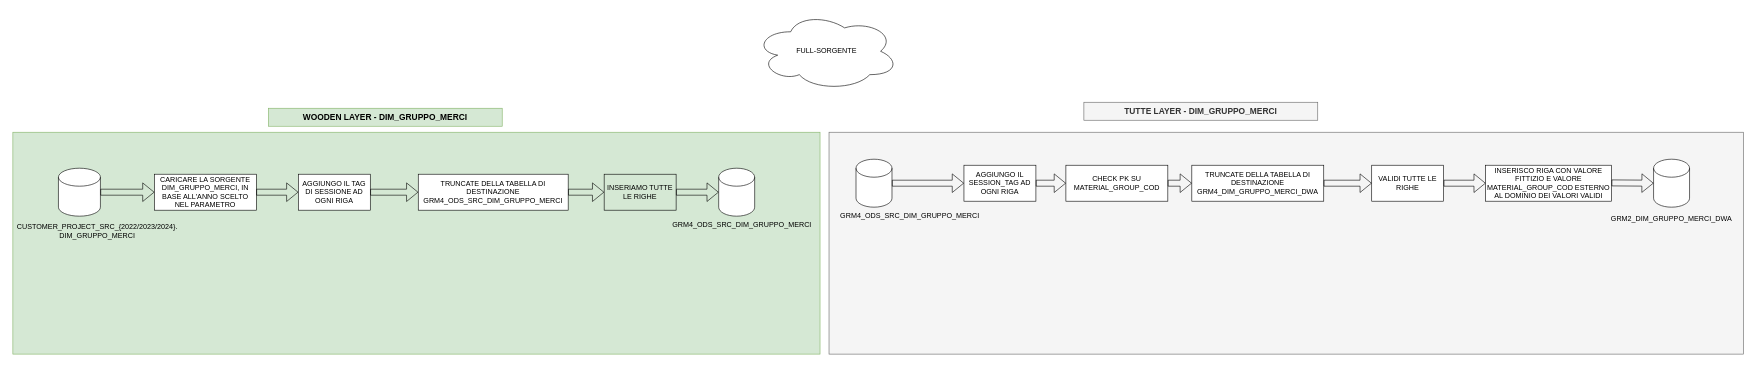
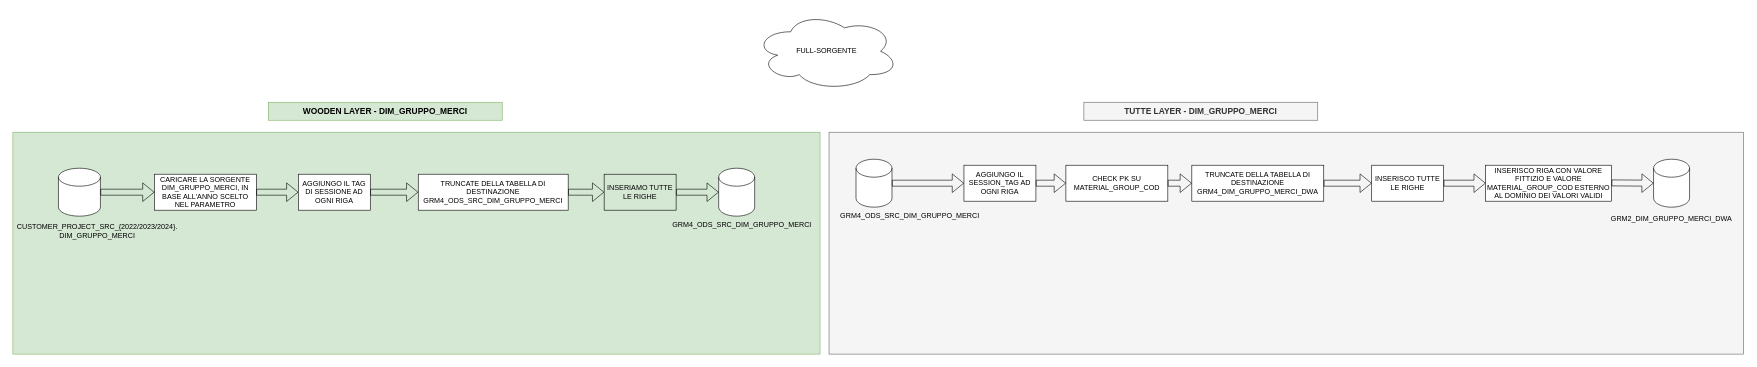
node "WOODEN LAYER - DIM_GRUPPO_MERCI": moved (385, 117) -> (385, 111)
node "VALIDI TUTTE LE RIGHE": label "VALIDI TUTTE LE RIGHE" -> "INSERISCO TUTTE LE RIGHE"
